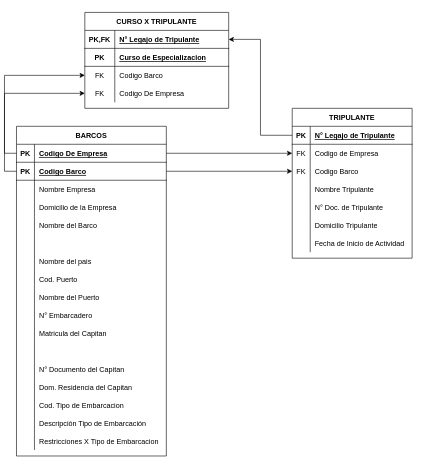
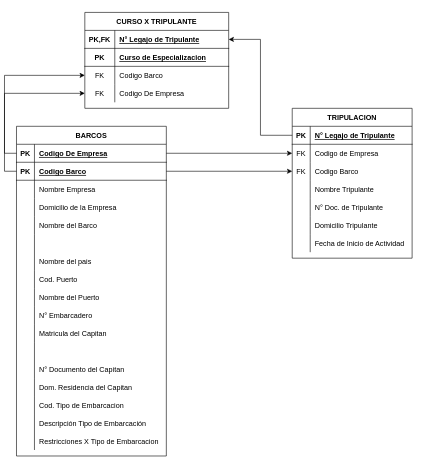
node "TRIPULANTE": label "TRIPULANTE" -> "TRIPULACION"
